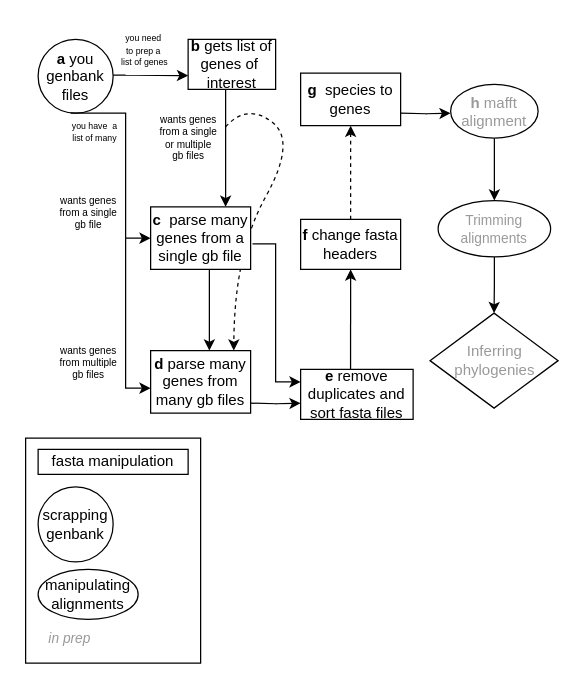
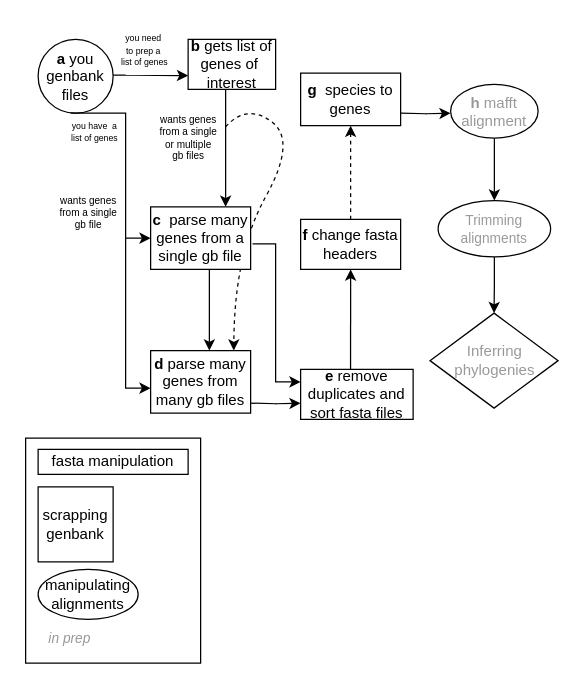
node "you have a list of many": label "you have a list of many" -> "you have a list of genes"
node "wants genes from multiple gb files": removed
node "scrapping genbank": shape ellipse -> rectangle
